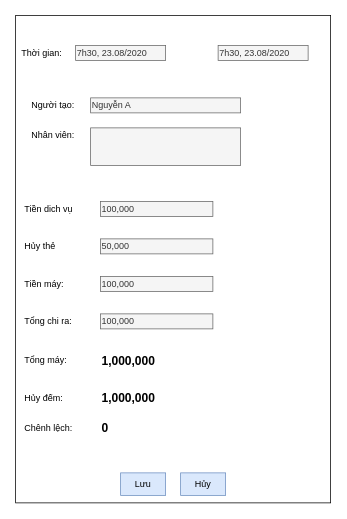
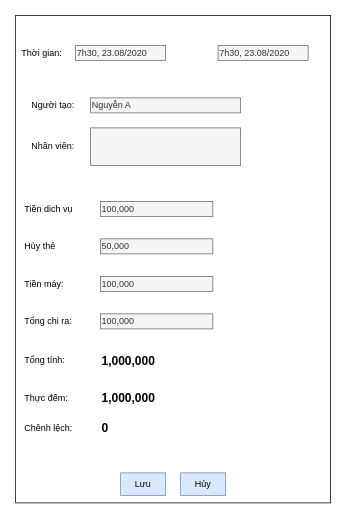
node "Nhân viên:": moved (53, 135) -> (53, 147)
node "Tổng máy:": label "Tổng máy:" -> "Tổng tính:"
node "Hủy đếm:": label "Hủy đếm:" -> "Thực đếm:"
